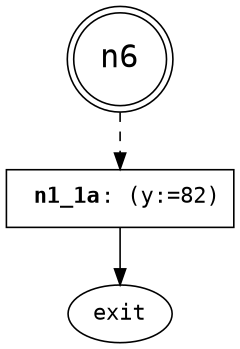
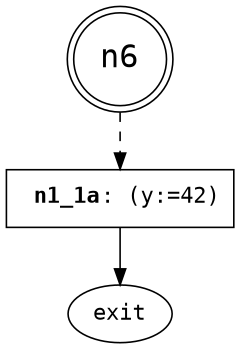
node "n1_1a": text ": (y:=82)" -> ": (y:=42)"
